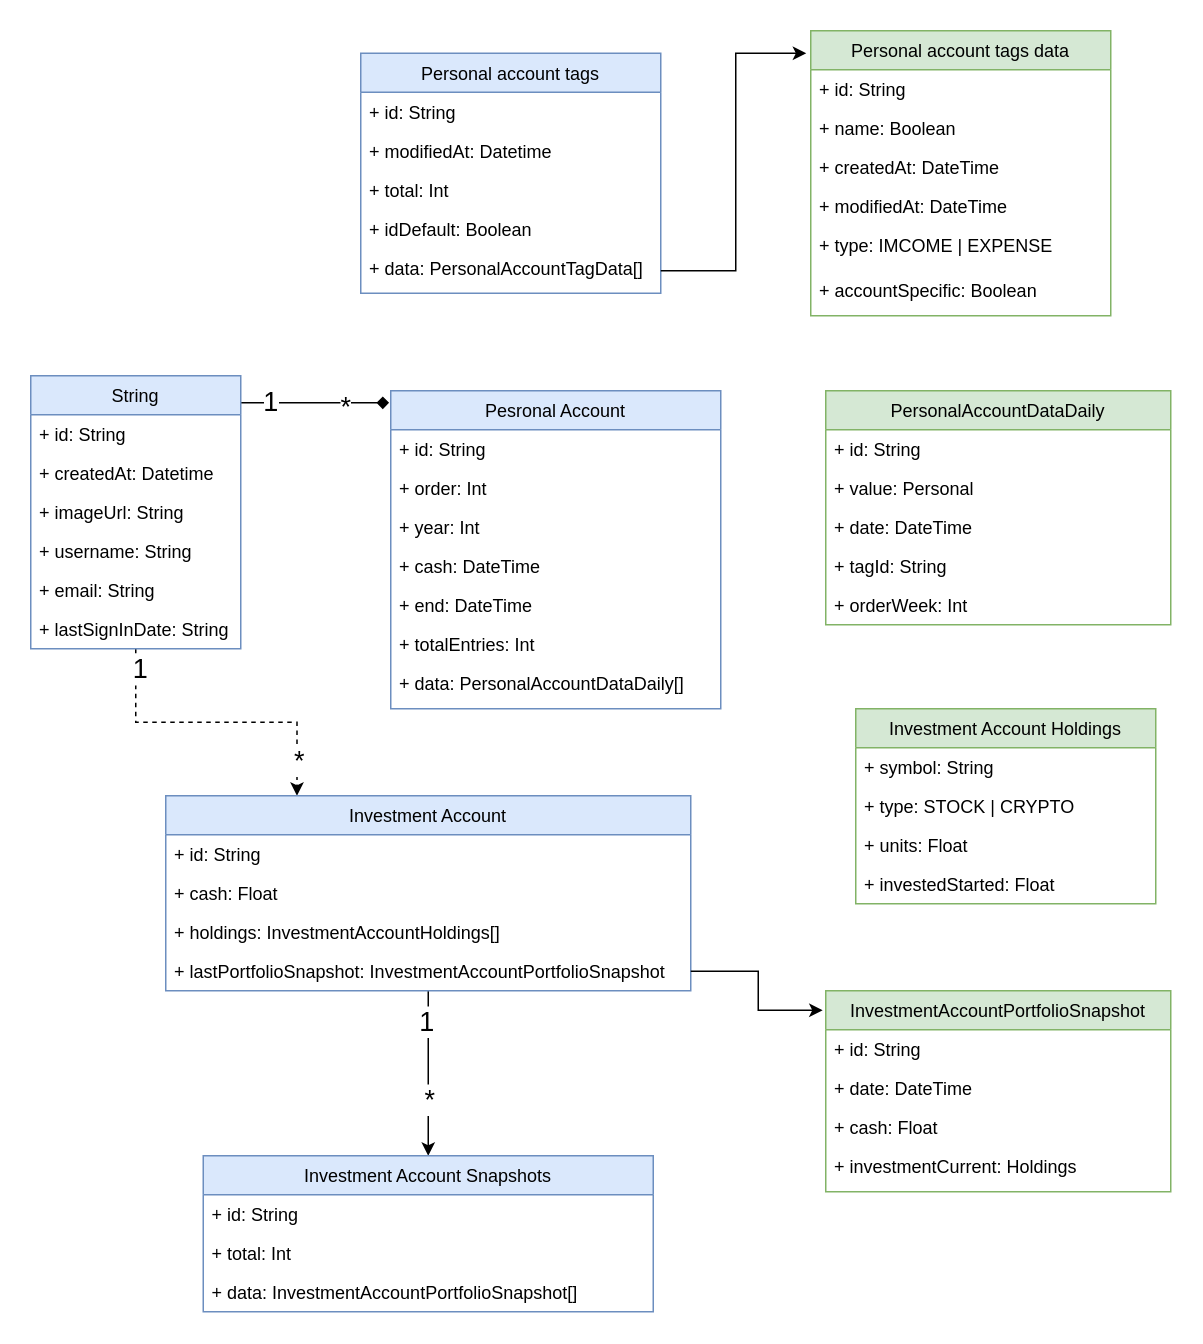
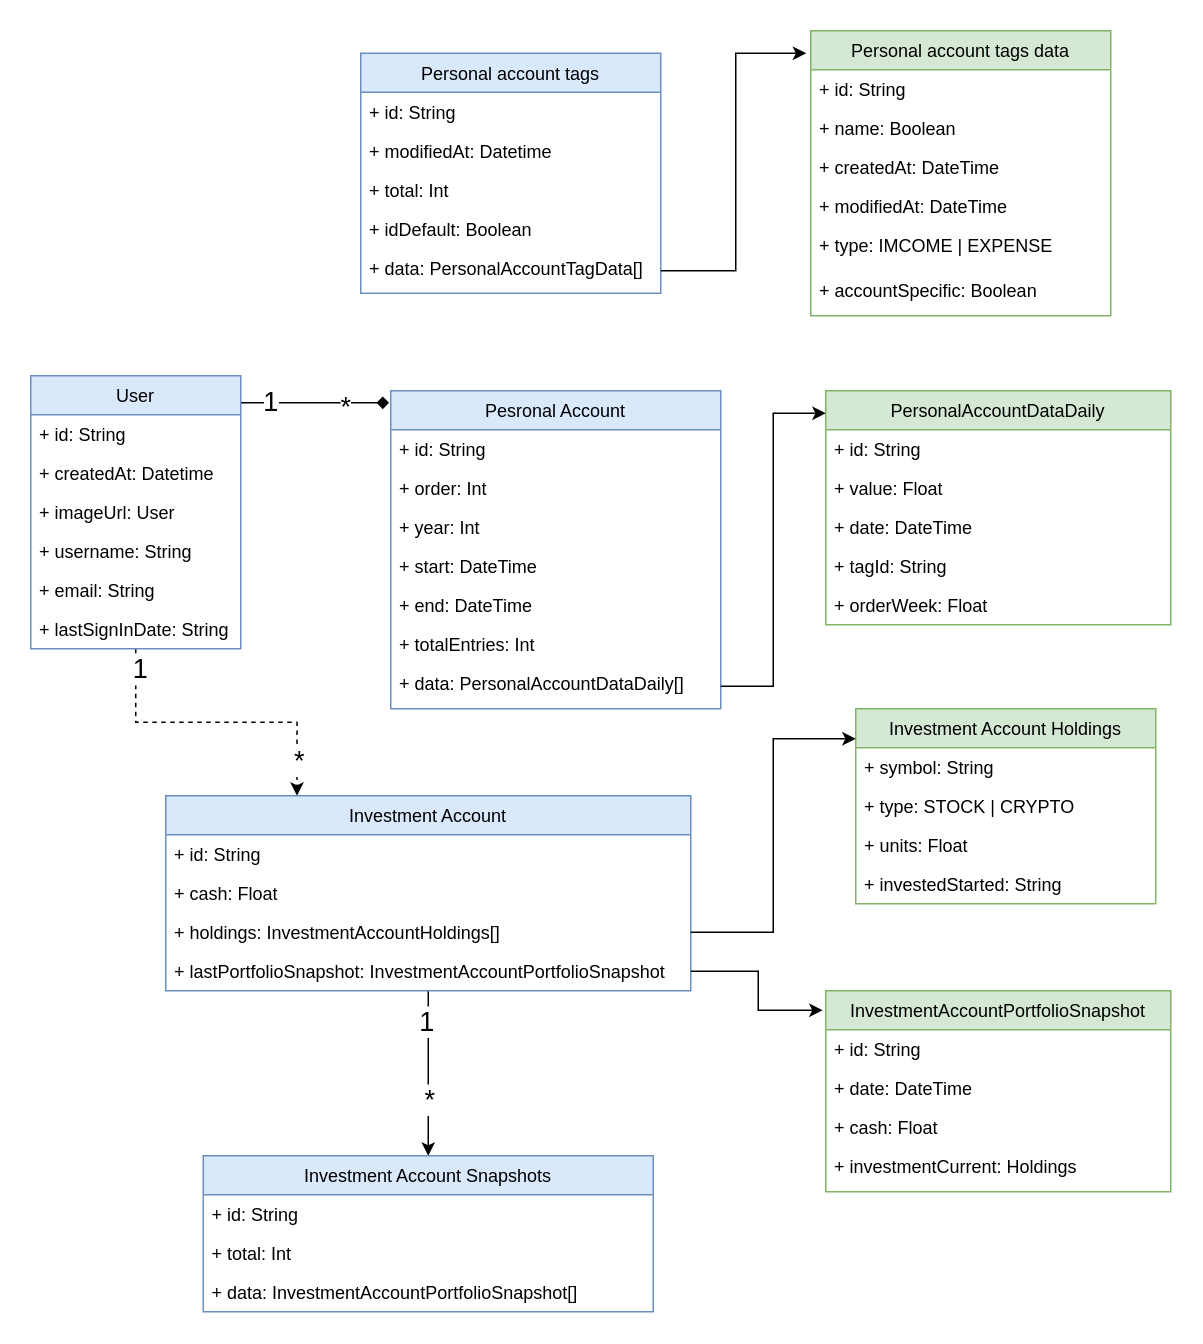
node "String": label "String" -> "User"
node "+ value: Personal": label "+ value: Personal" -> "+ value: Float"
node "+ imageUrl: String": label "+ imageUrl: String" -> "+ imageUrl: User"
edge "+ data: PersonalAccountDataDaily[]" -> "PersonalAccountDataDaily": added
node "+ cash: DateTime": label "+ cash: DateTime" -> "+ start: DateTime"
node "+ orderWeek: Int": label "+ orderWeek: Int" -> "+ orderWeek: Float"
edge "+ holdings: InvestmentAccountHoldings[]" -> "Investment Account Holdings": added
node "+ investedStarted: Float": label "+ investedStarted: Float" -> "+ investedStarted: String"
